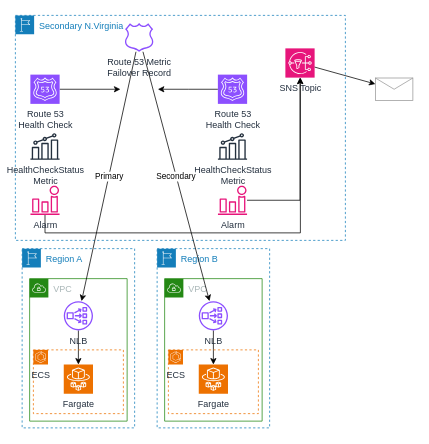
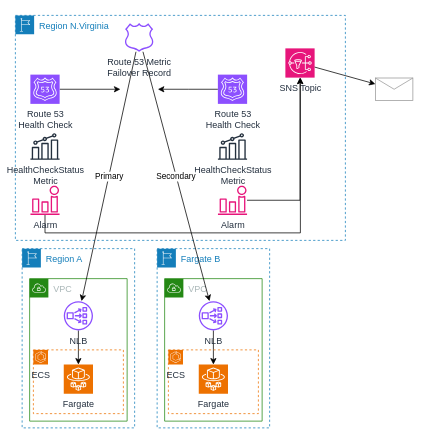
node "Secondary N.Virginia": label "Secondary N.Virginia" -> "Region N.Virginia"
node "Region B": label "Region B" -> "Fargate B"
